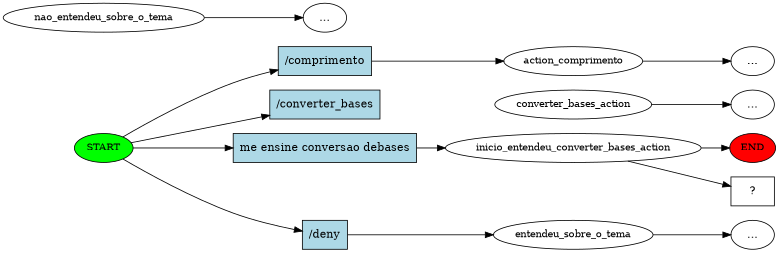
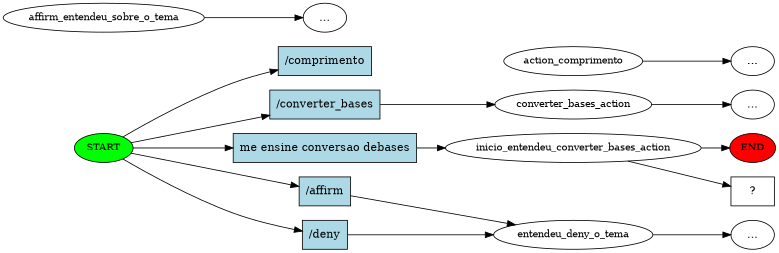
node "nao_entendeu_sobre_o_tema": label "nao_entendeu_sobre_o_tema" -> "affirm_entendeu_sobre_o_tema"
edge "/comprimento" -> "action_comprimento": removed
edge "/converter_bases" -> "converter_bases_action": added
node "/affirm": added
node "entendeu_sobre_o_tema": label "entendeu_sobre_o_tema" -> "entendeu_deny_o_tema"
